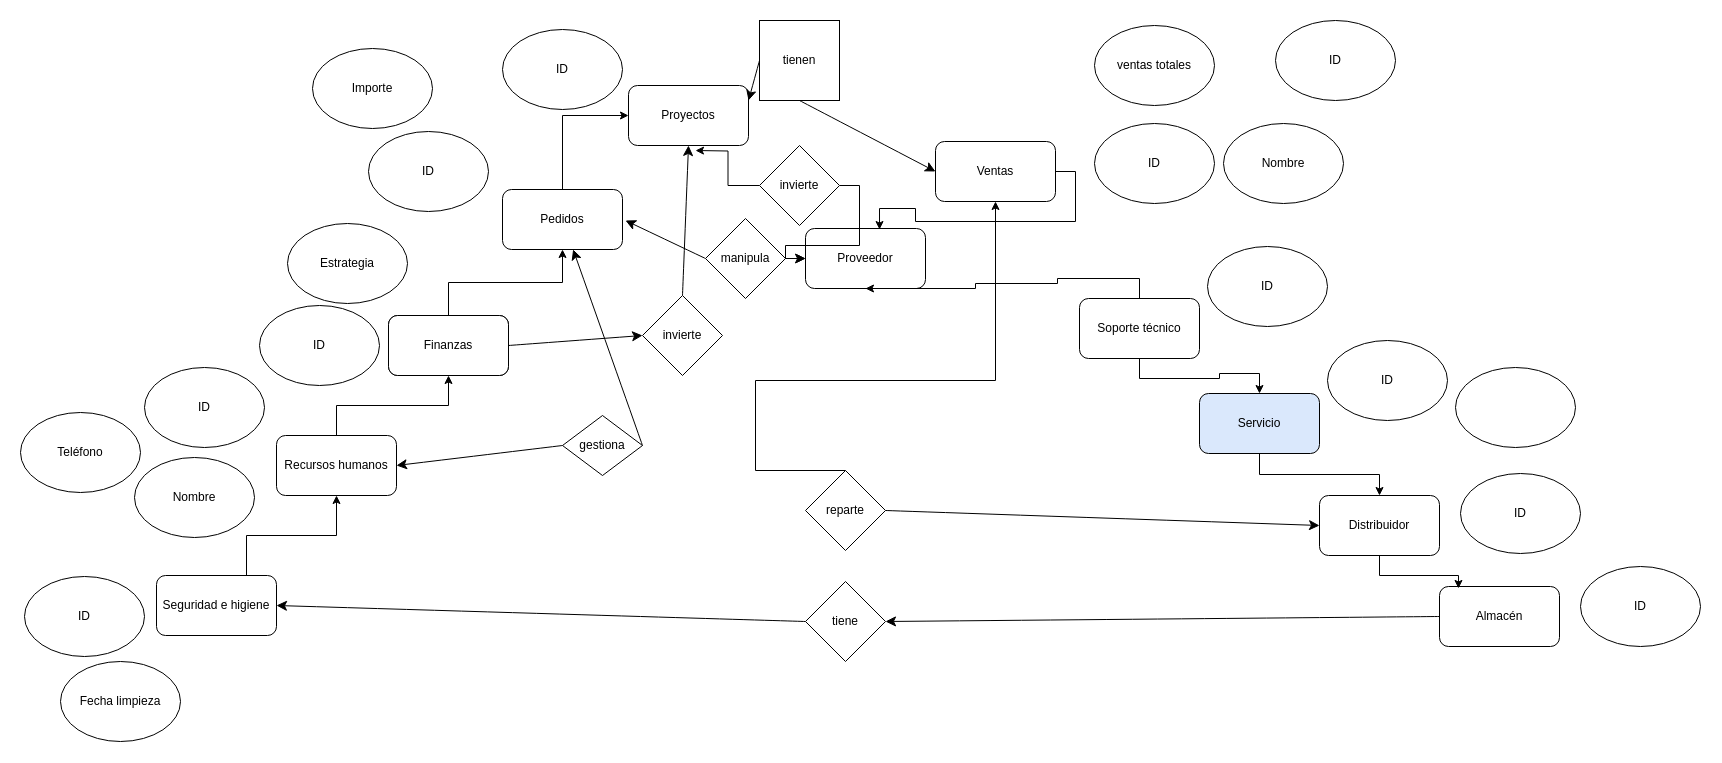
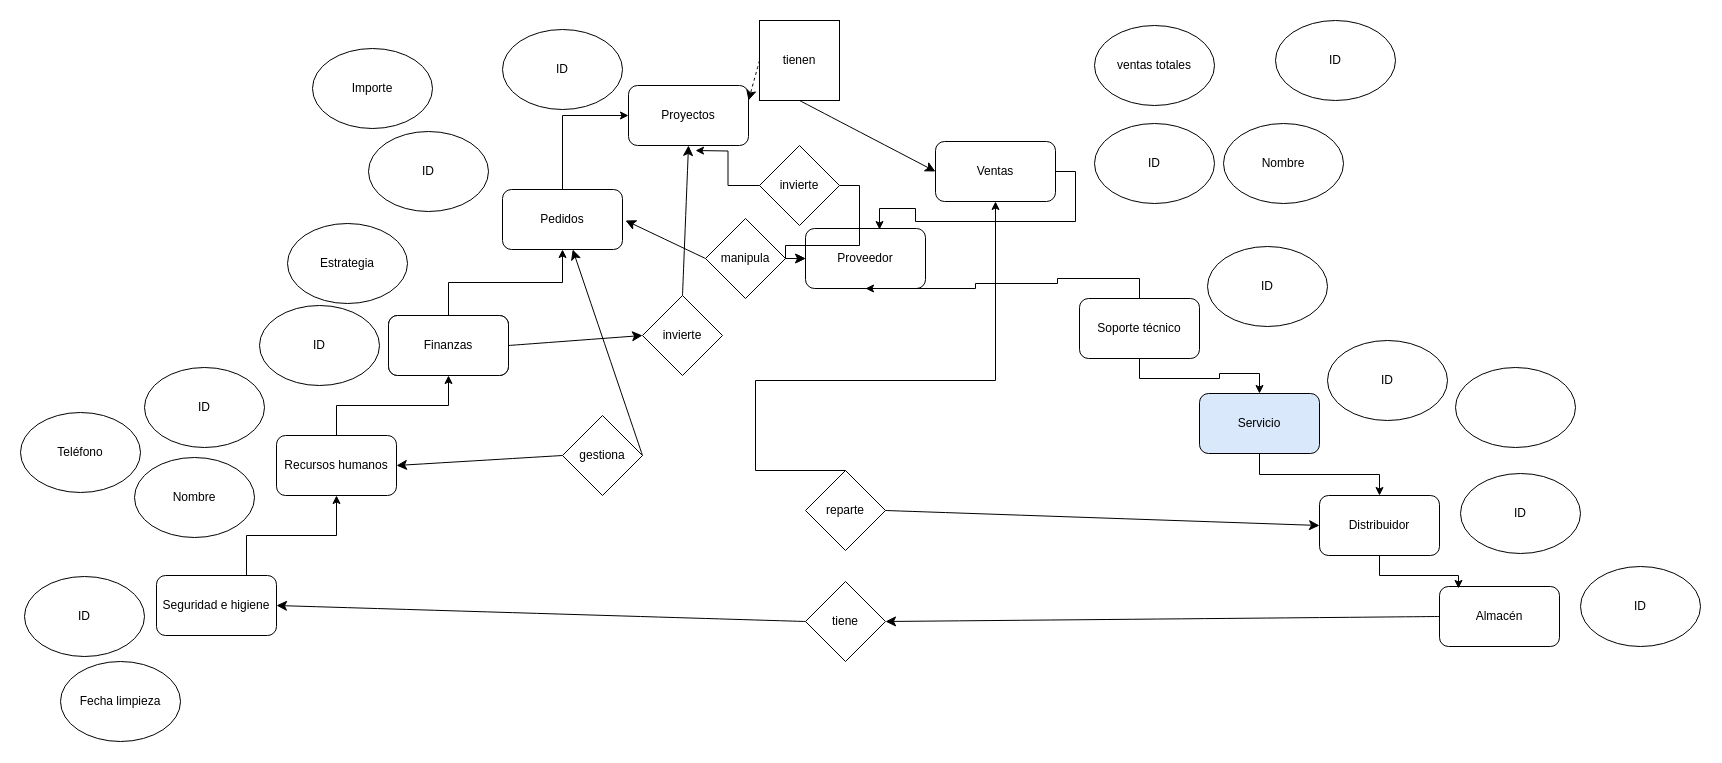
edge "tienen" -> "Proyectos": style solid -> dashed
node "gestiona": size 80x60 -> 80x80
